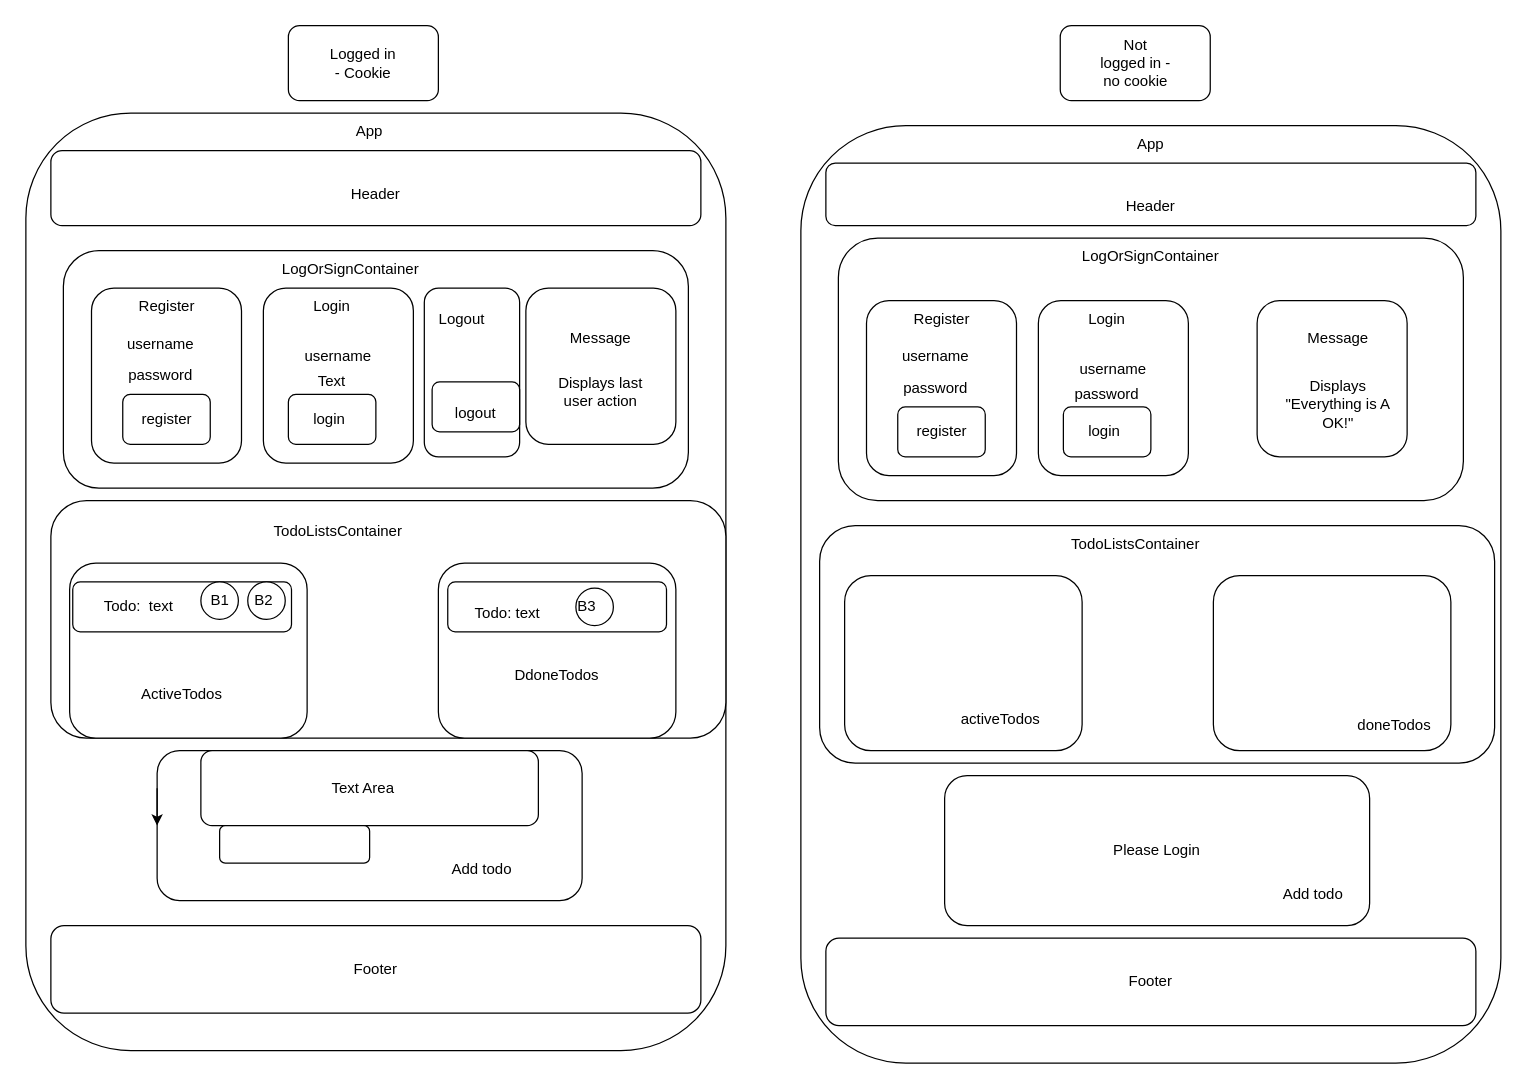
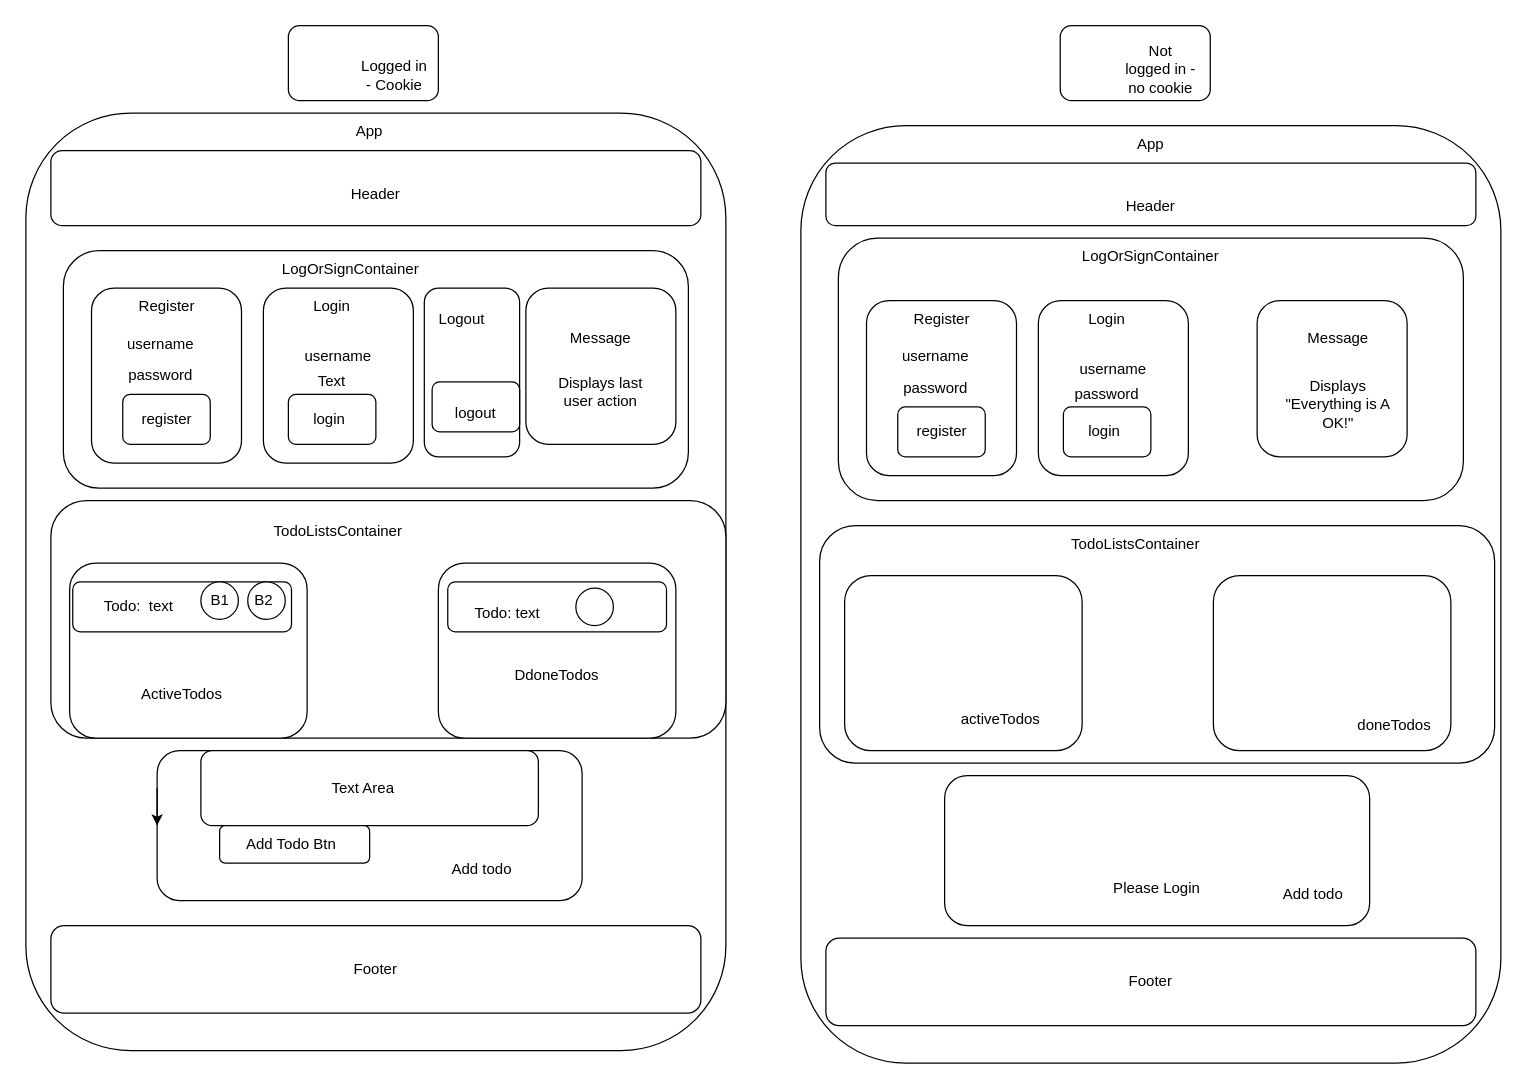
node "Logged in - Cookie": moved (363, 63) -> (394, 76)
node "Not logged in - no cookie": moved (1135, 63) -> (1160, 69)
node "B3": removed
node "Add Todo Btn": added
node "Please Login": moved (1157, 851) -> (1157, 888)
